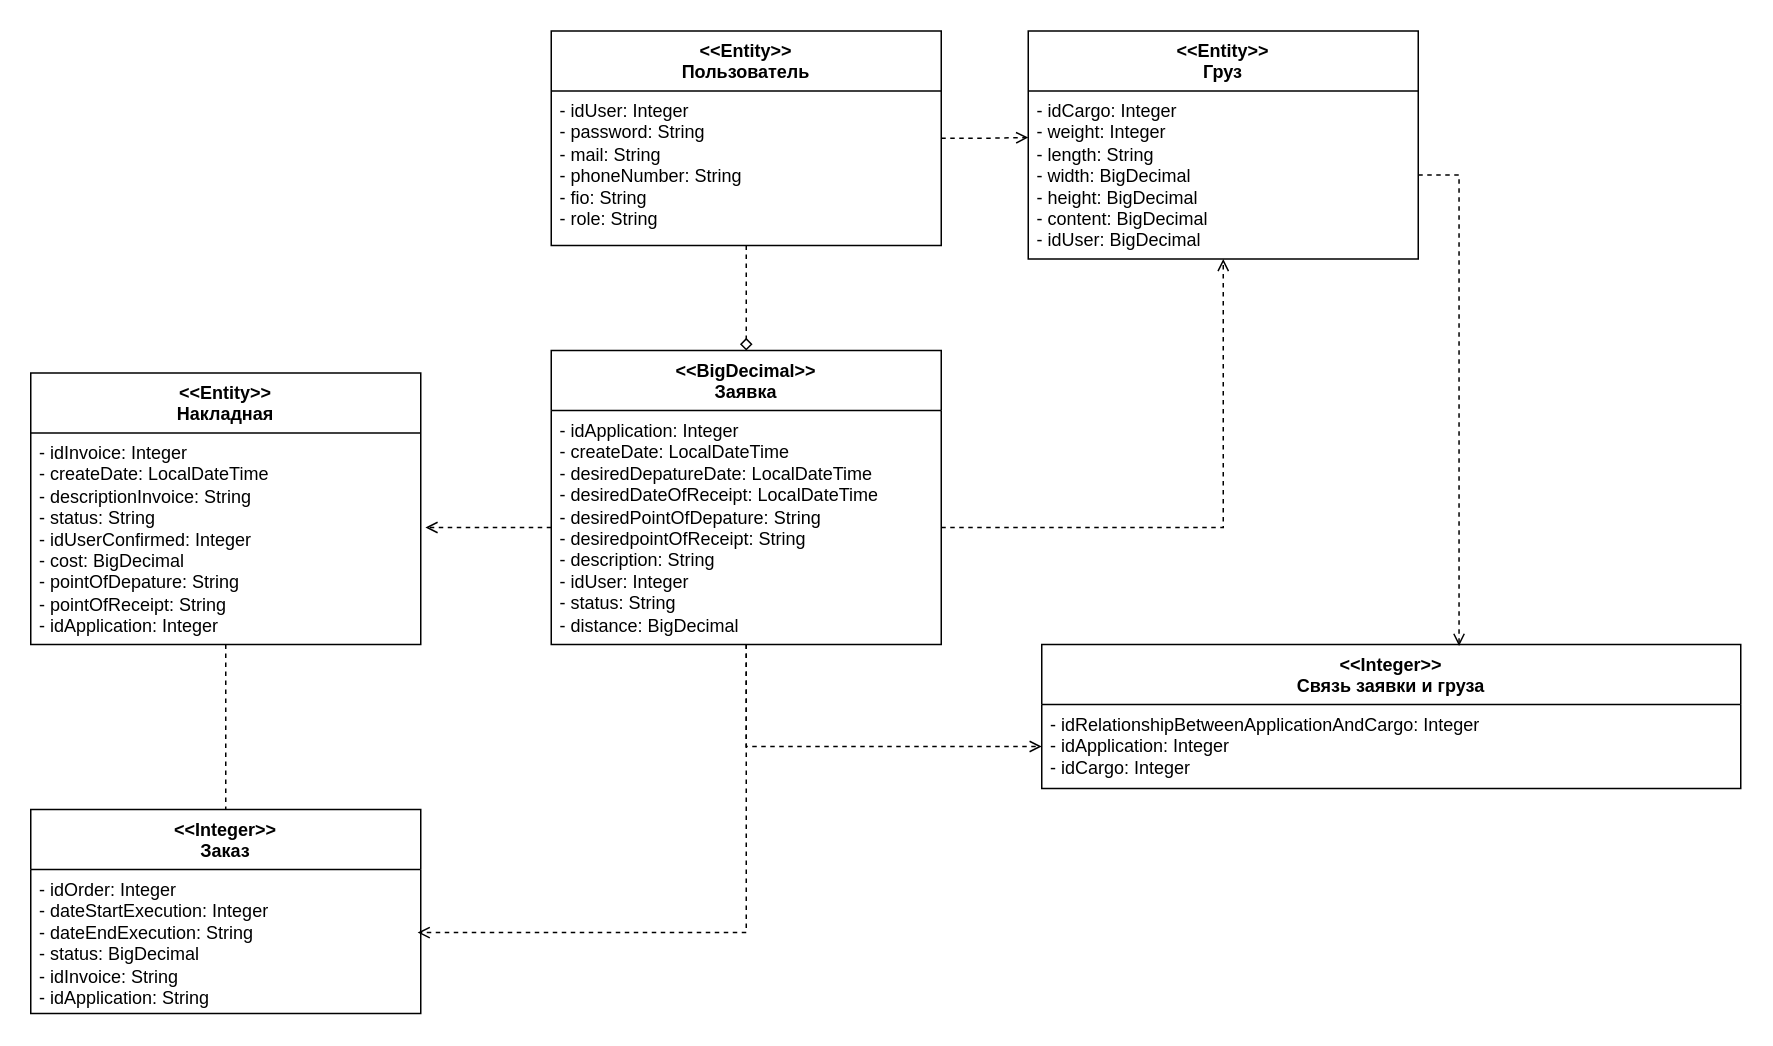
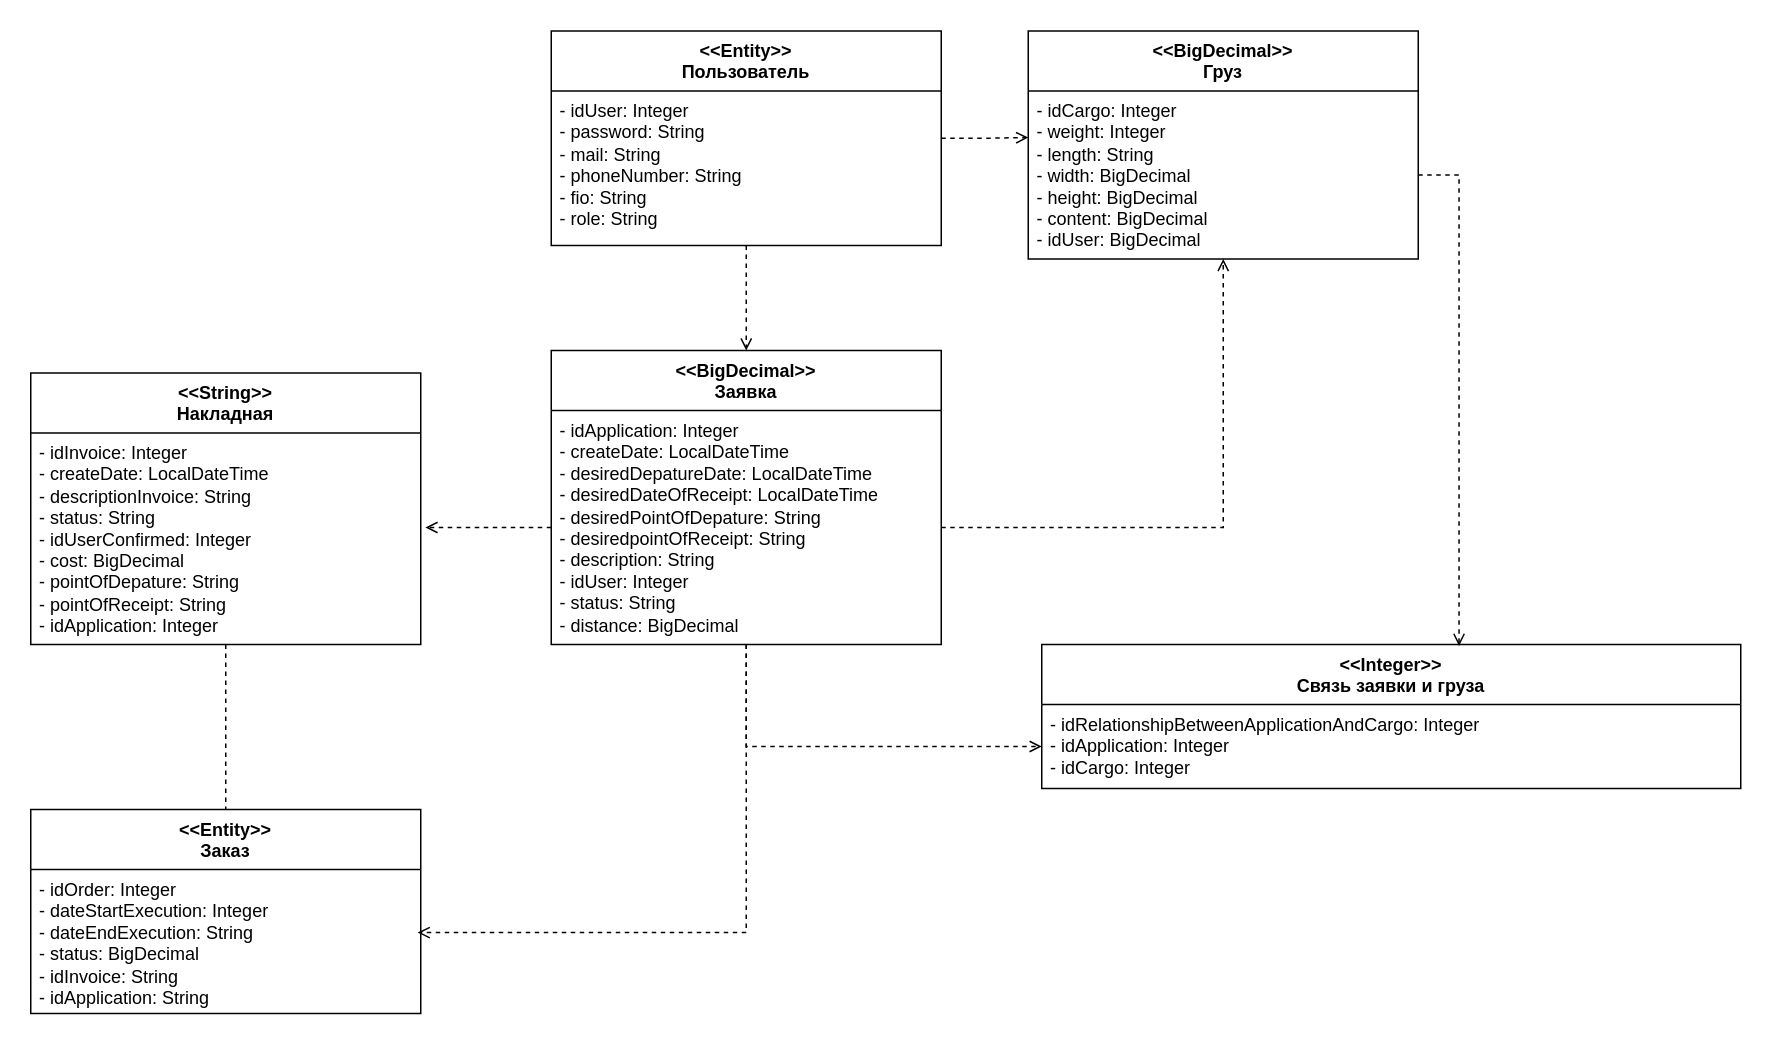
node "<<Entity>> Груз": label "<<Entity>> Груз" -> "<<BigDecimal>> Груз"
edge "<<Entity>> Пользователь" -> "<<BigDecimal>> Заявка": arrowhead diamond -> open
node "<<Entity>> Накладная": label "<<Entity>> Накладная" -> "<<String>> Накладная"
node "<<Integer>> Заказ": label "<<Integer>> Заказ" -> "<<Entity>> Заказ"
